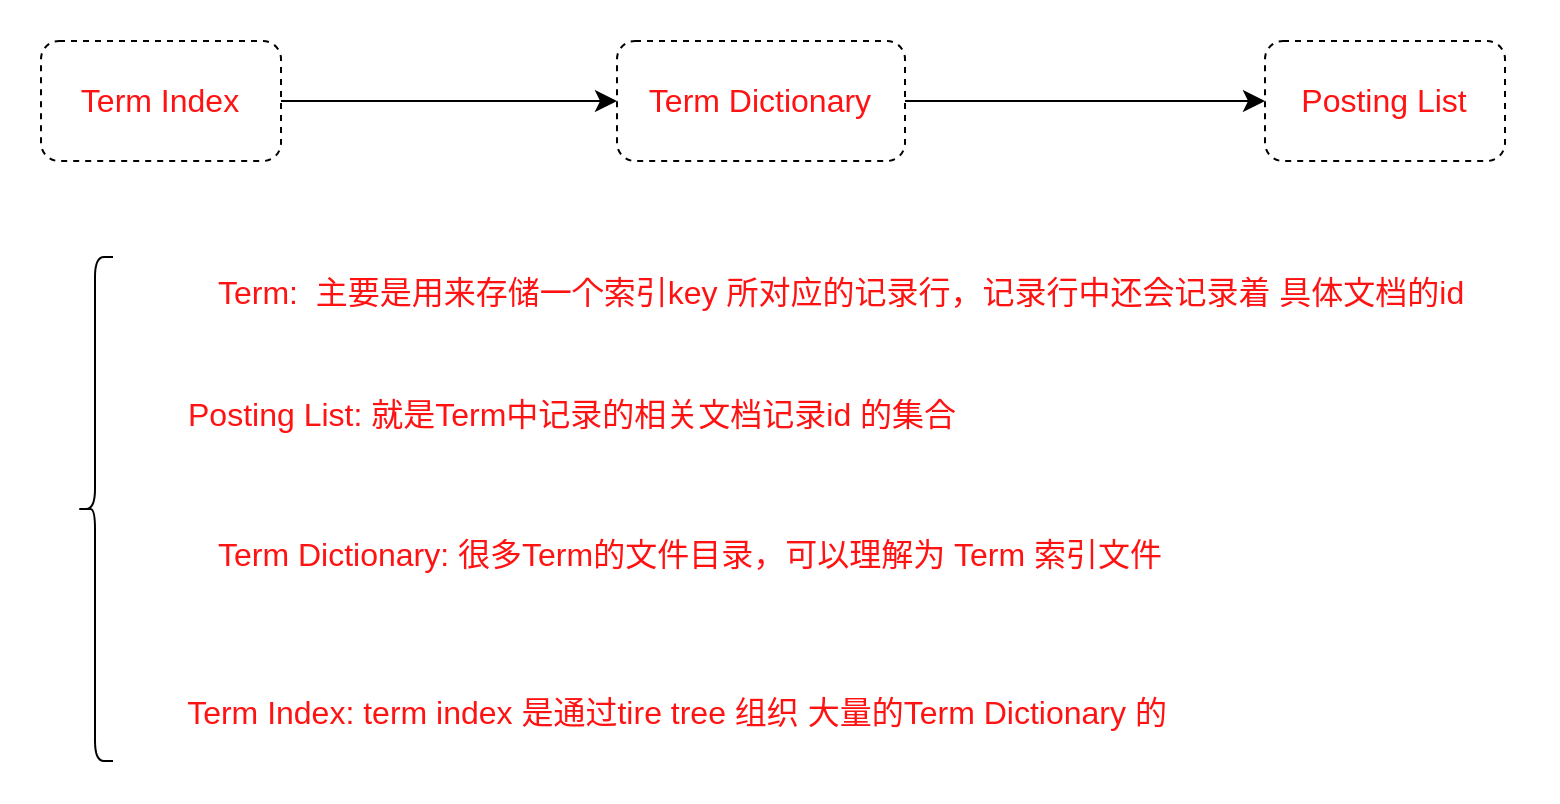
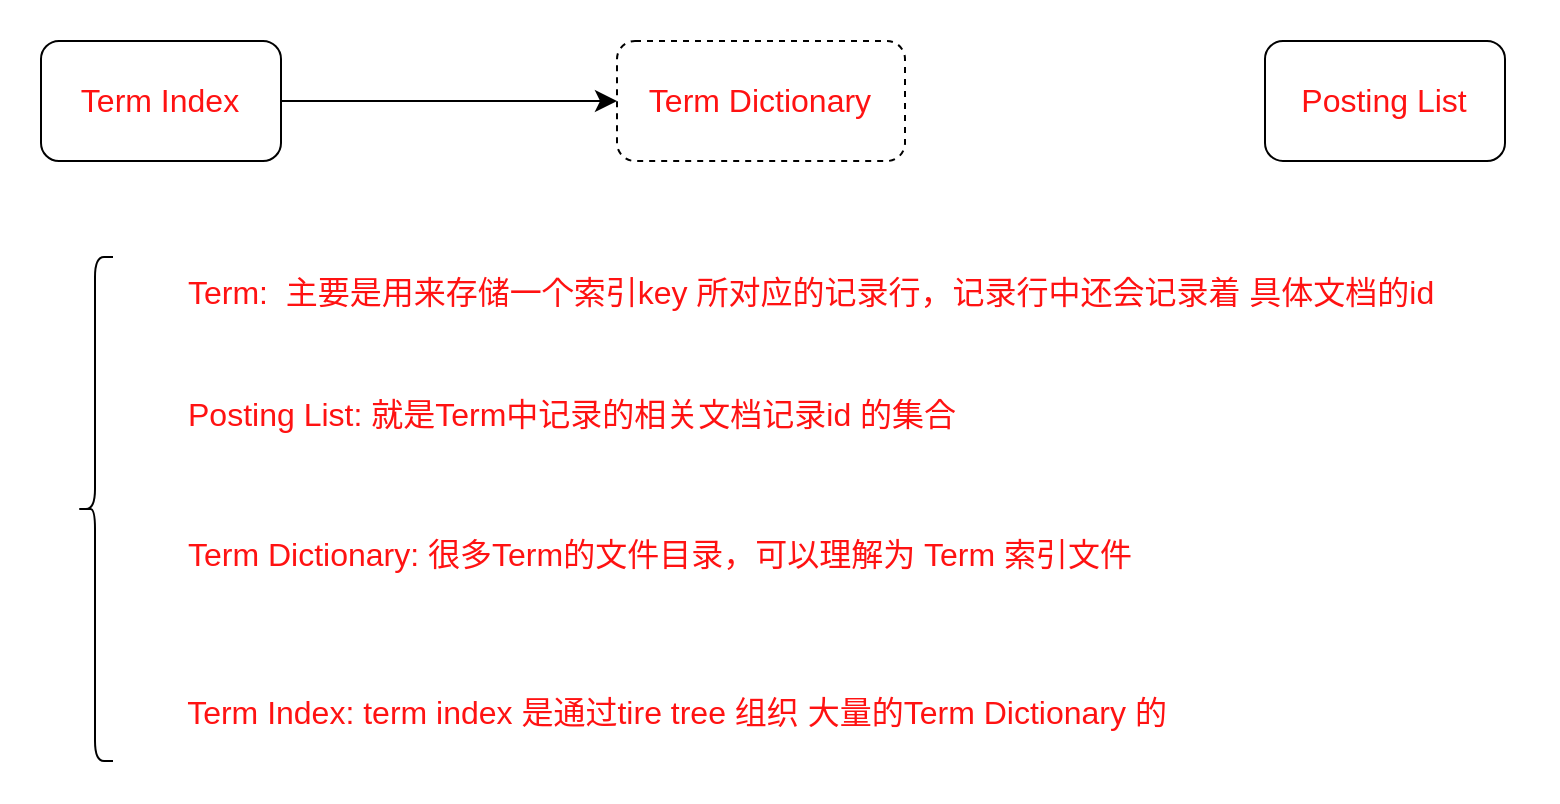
node "Term Index": style dashed -> solid
edge "Term Dictionary" -> "Posting List": removed
node "Posting List": style dashed -> solid
node "Term: 主要是用来存储一个索引key 所对应的记录行，记录行中还会记录着 具体文档的id": moved (881, 293) -> (851, 293)
node "Term Dictionary: 很多Term的文件目录，可以理解为 Term 索引文件": moved (827, 555) -> (797, 555)
